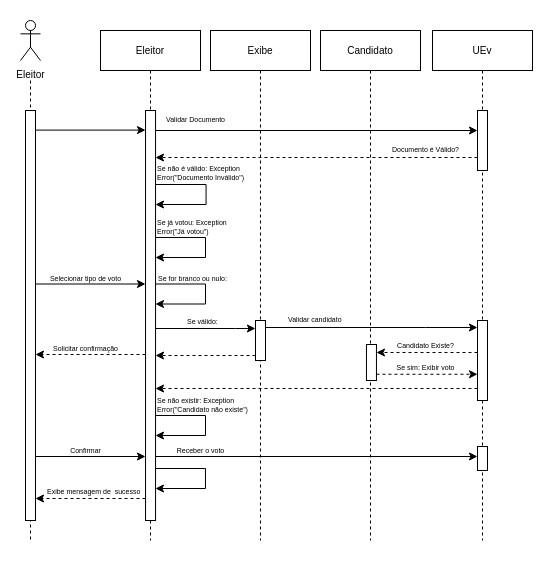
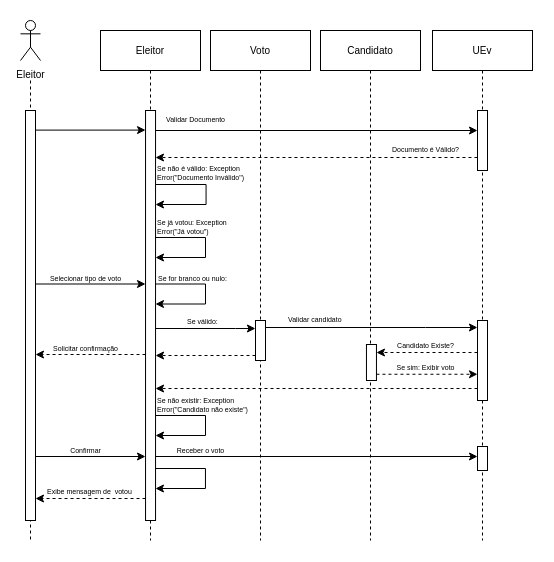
node "Exibe": label "Exibe" -> "Voto"
node "Exibe mensagem de sucesso": label "Exibe mensagem de sucesso" -> "Exibe mensagem de votou"
